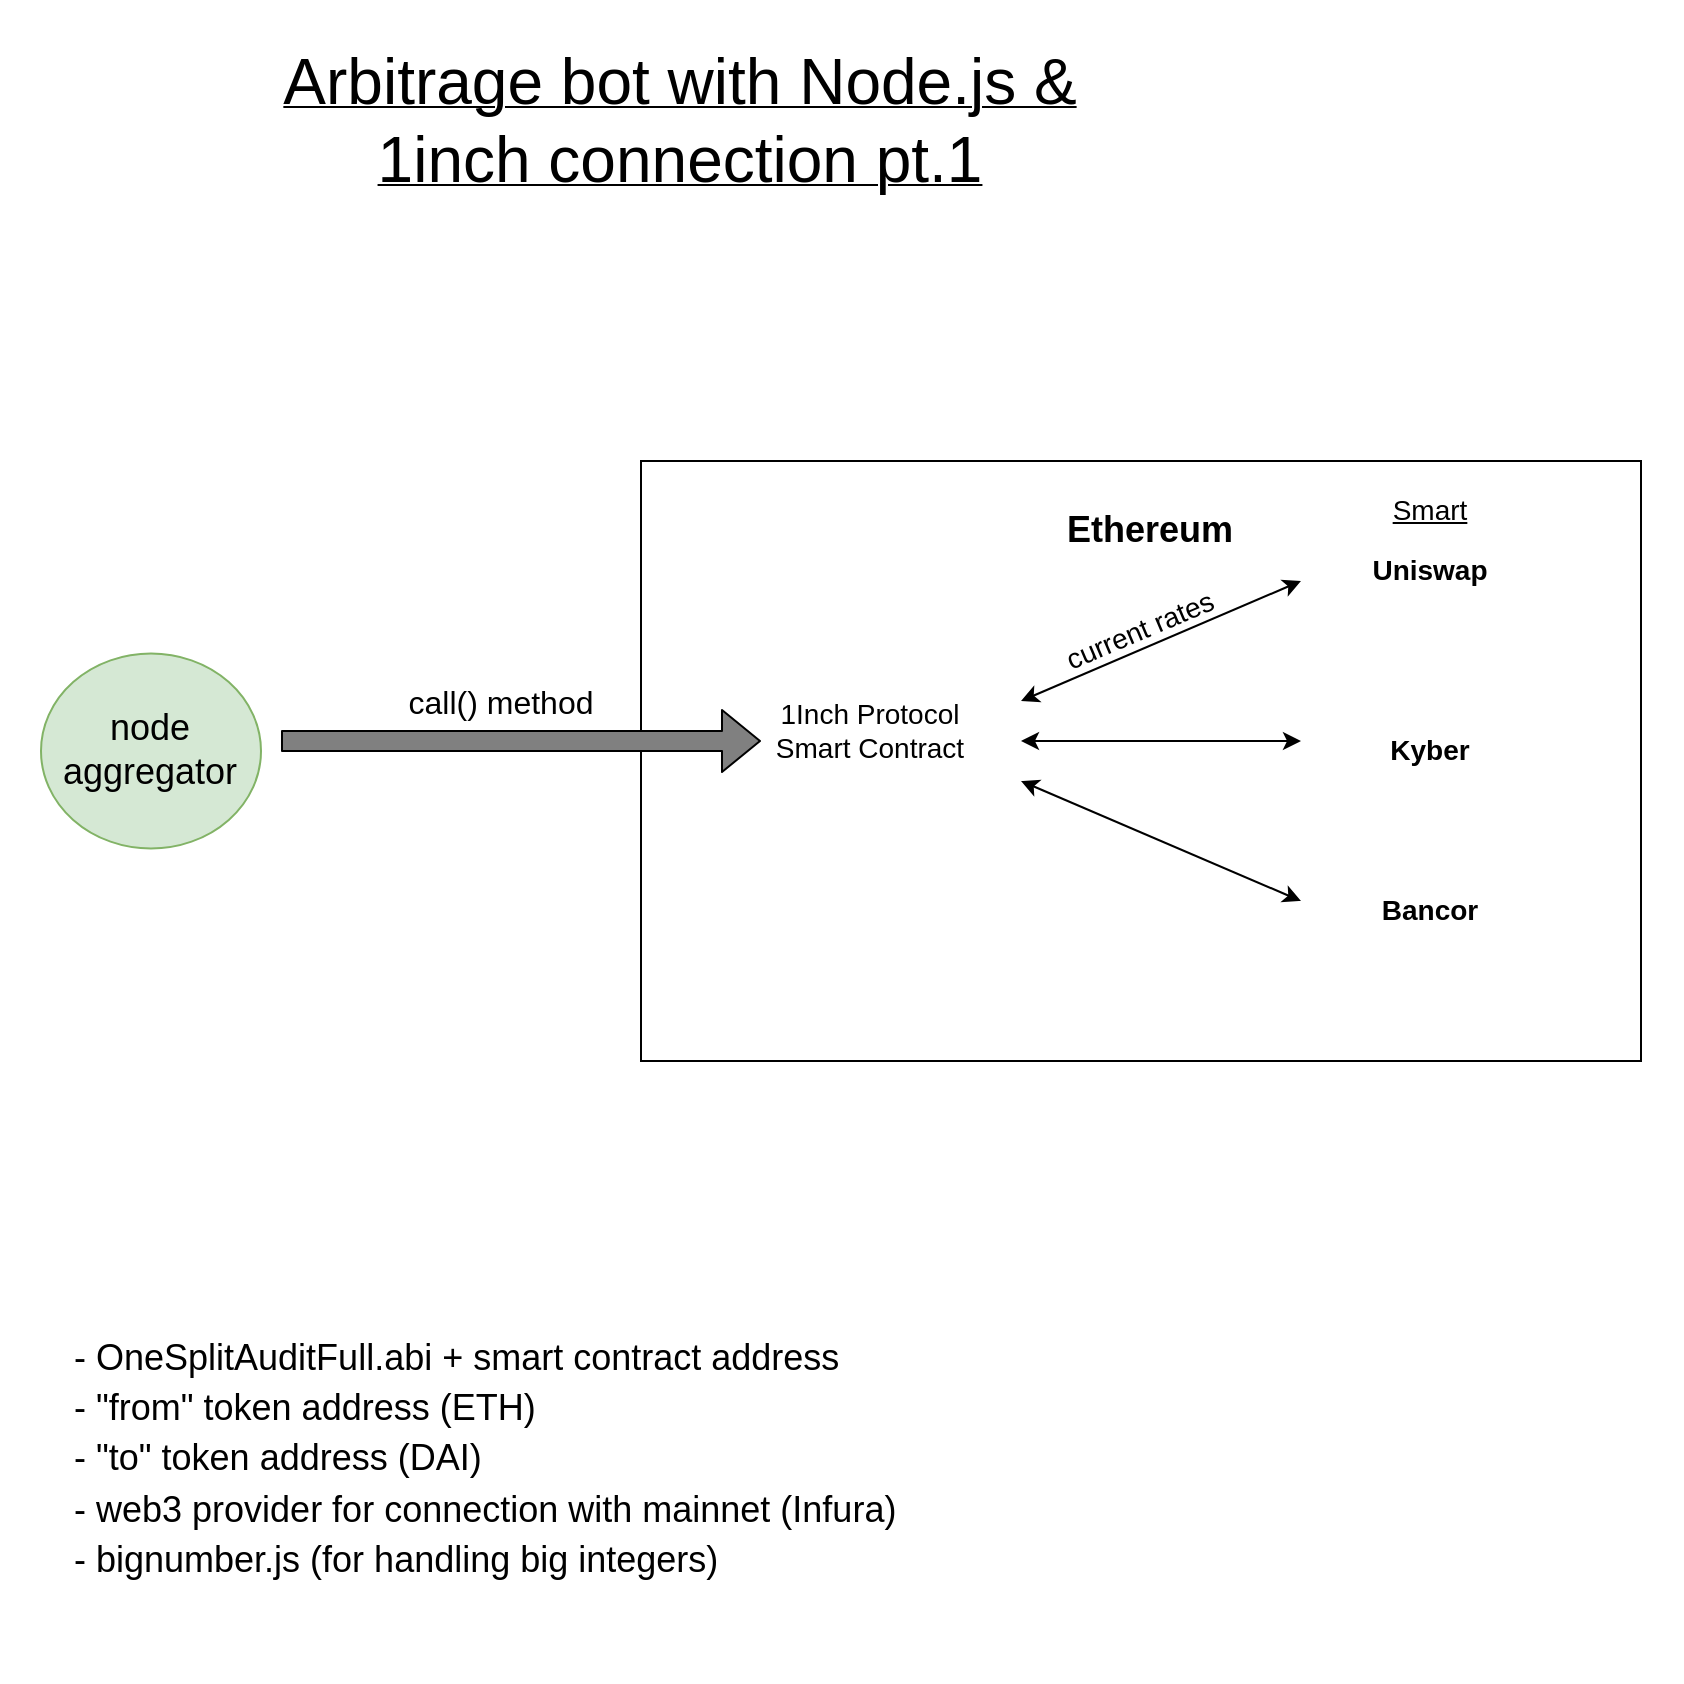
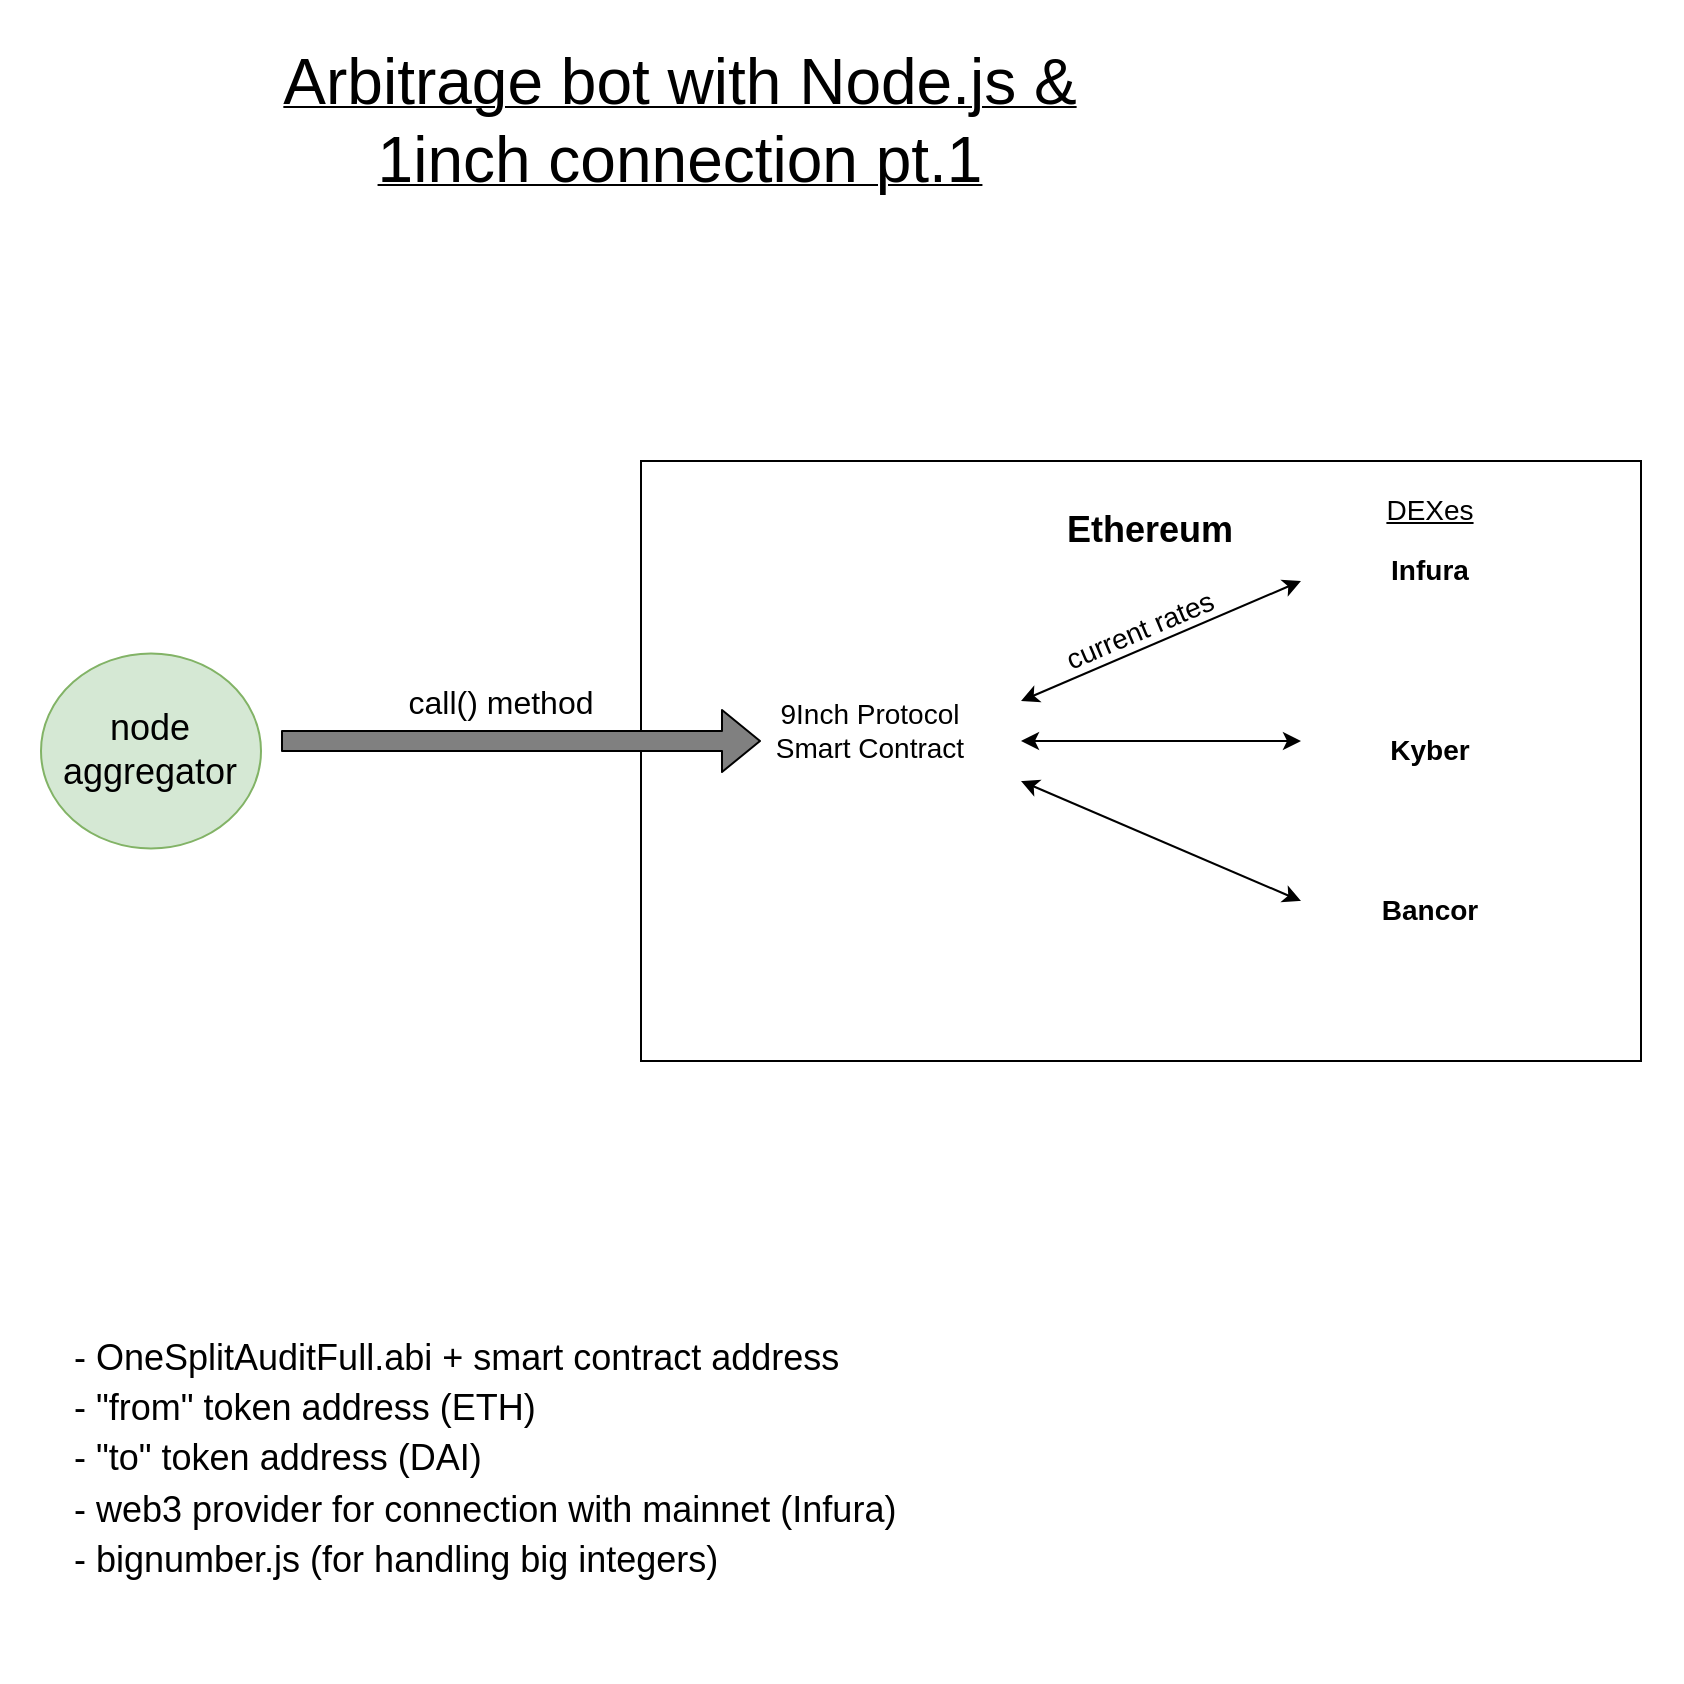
node "Smart": label "Smart" -> "DEXes"
node "Uniswap": label "Uniswap" -> "Infura"
node "1Inch Protocol Smart Contract": label "1Inch Protocol Smart Contract" -> "9Inch Protocol Smart Contract"
